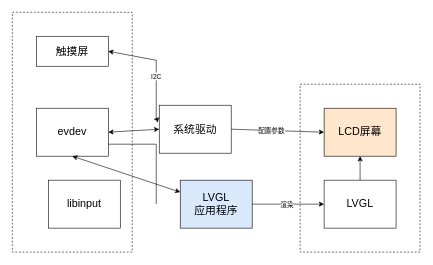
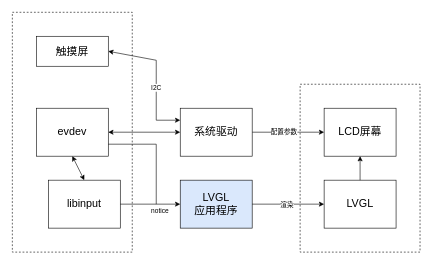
node "系统驱动": moved (195, 129) -> (216, 132)
node "LCD屏幕": fillcolor #ffe6cc -> #ffffff
edge "evdev" -- "LVGL 应用程序": now "evdev" -- "libinput"
edge "libinput" -> "LVGL 应用程序": added, label "notice"
